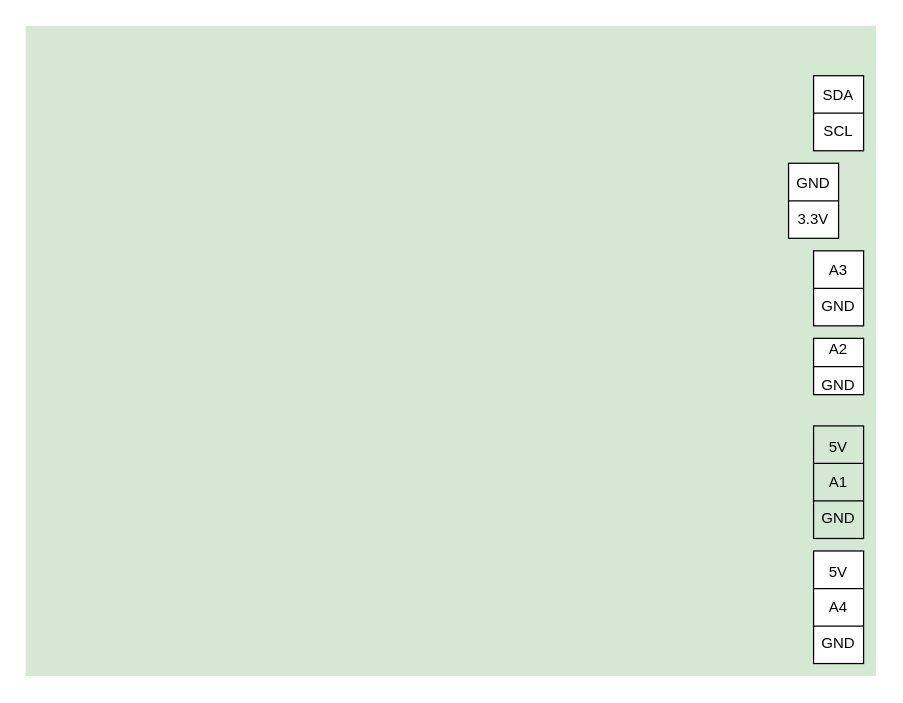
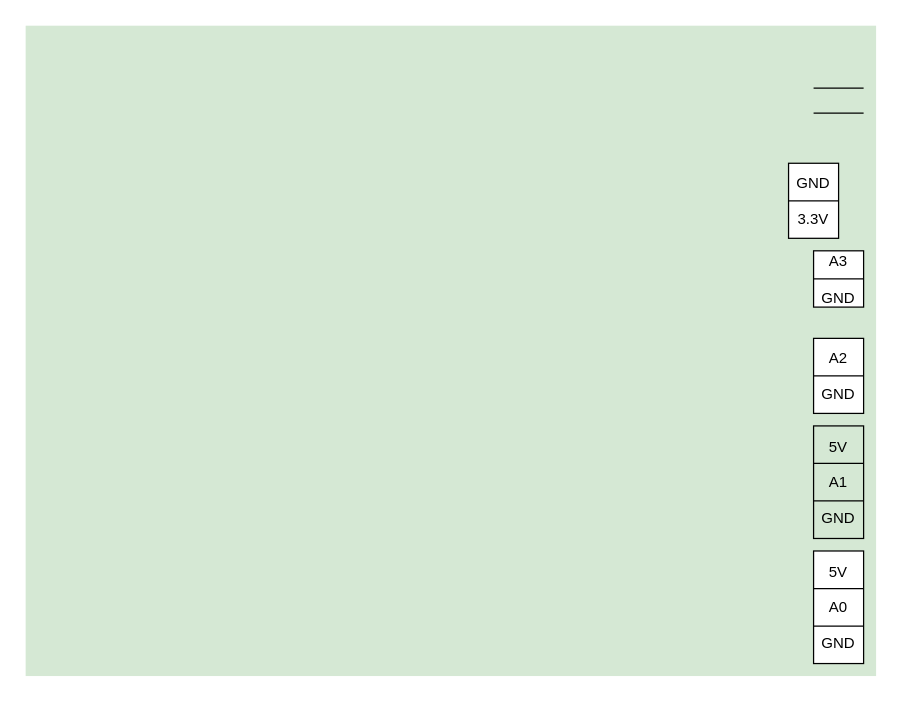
node "SDA SCL": removed
node "A3 GND": size 50x75 -> 50x56
node "A2 GND": size 50x56 -> 50x75
node "5V A4 GND": label "5V A4 GND" -> "5V A0 GND"
